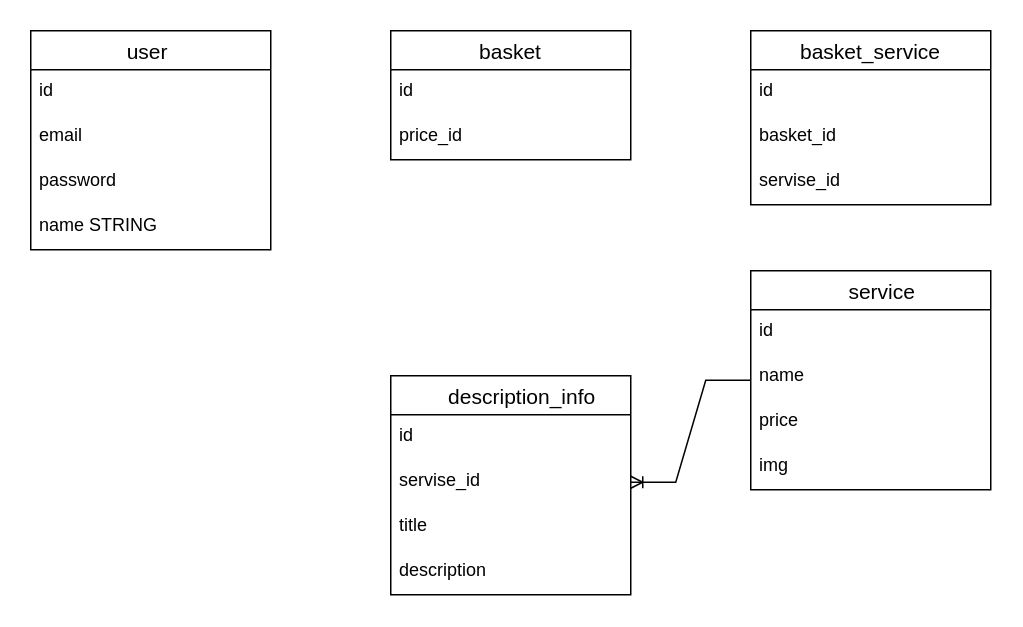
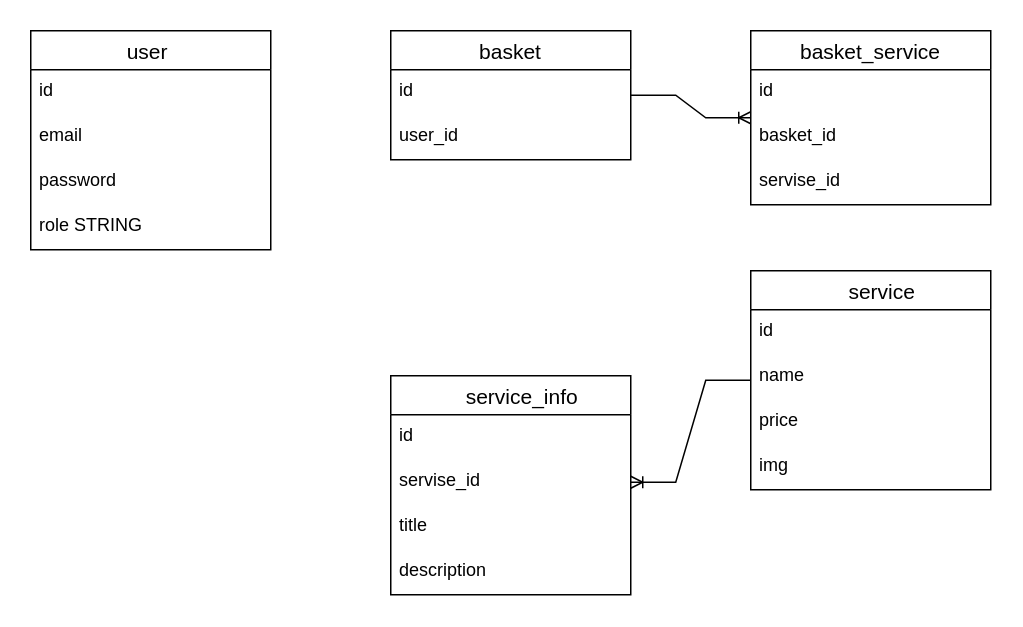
edge "basket" -> "basket_service": added
node "price_id": label "price_id" -> "user_id"
node "name STRING": label "name STRING" -> "role STRING"
node "description_info": label "description_info" -> "service_info"
